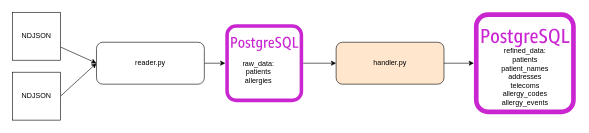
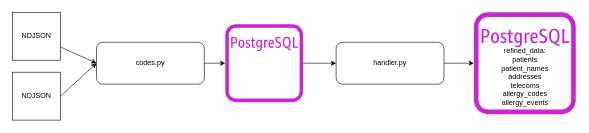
node "reader.py": label "reader.py" -> "codes.py"
node "handler.py": fillcolor #ffe6cc -> #ffffff
node "raw_data: patients allergies": removed
